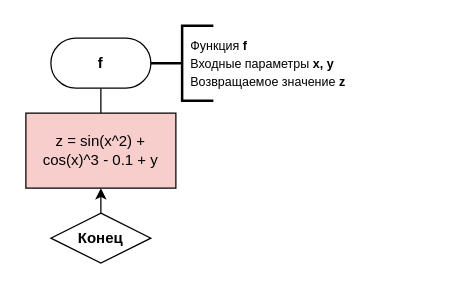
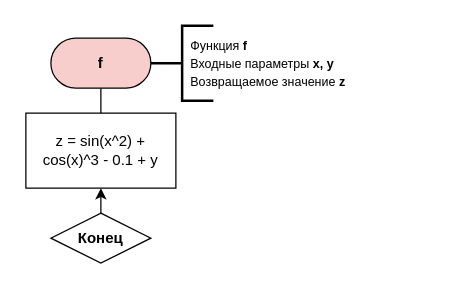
node "f": fillcolor #ffffff -> #f8cecc
node "z = sin(x^2) + cos(x)^3 - 0.1 + y": fillcolor #f8cecc -> #ffffff
